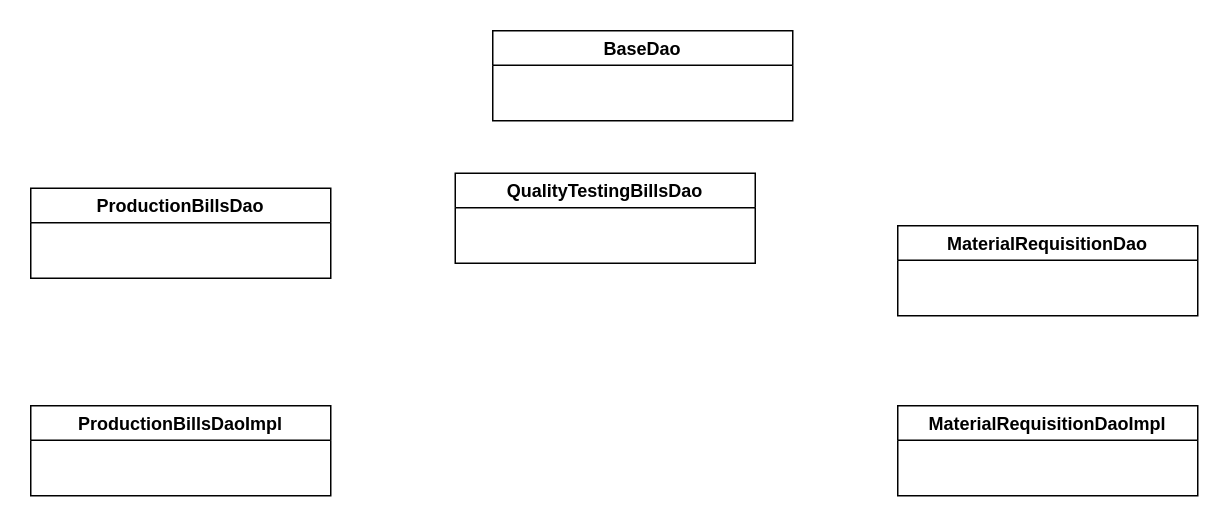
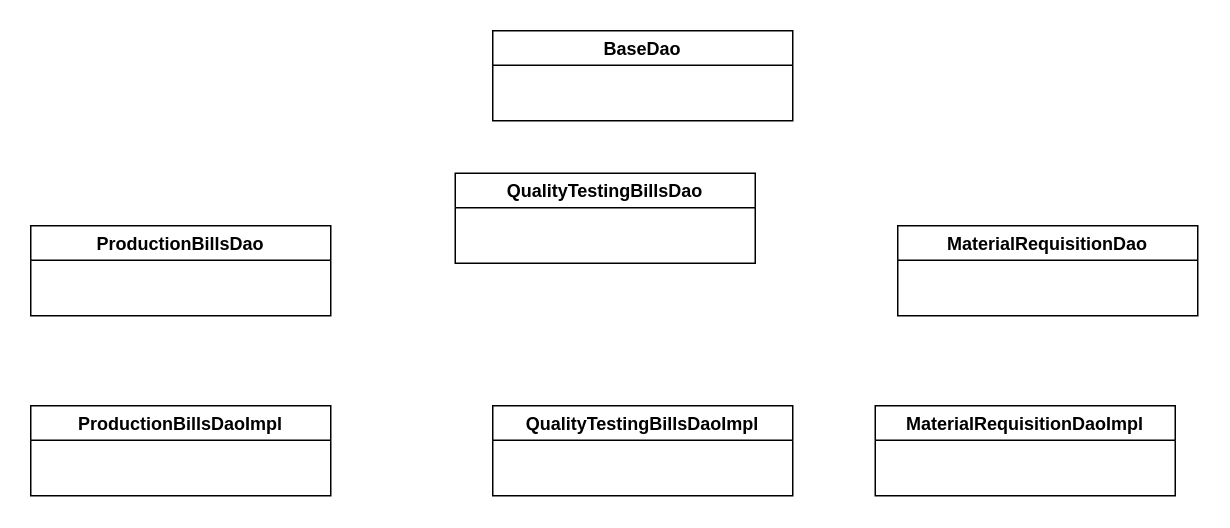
node "ProductionBillsDao": moved (181, 233) -> (181, 271)
node "QualityTestingBillsDaoImpl": added
node "MaterialRequisitionDaoImpl": moved (1048, 451) -> (1025, 451)
